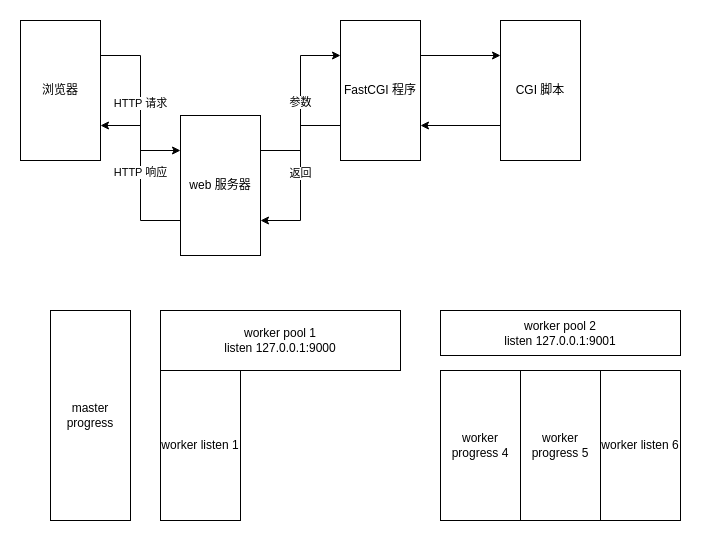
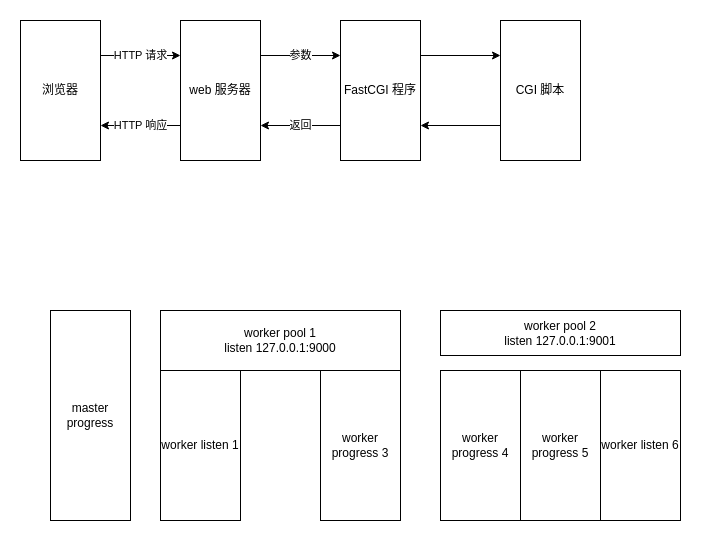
node "web 服务器": moved (221, 186) -> (221, 91)
node "worker progress 3": added
